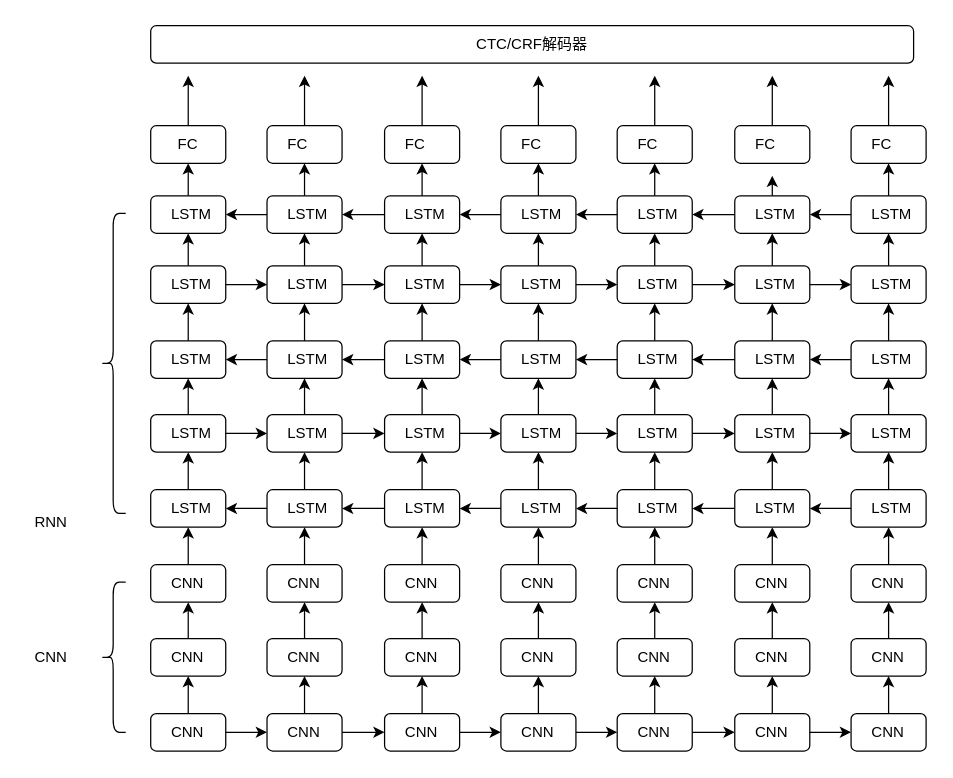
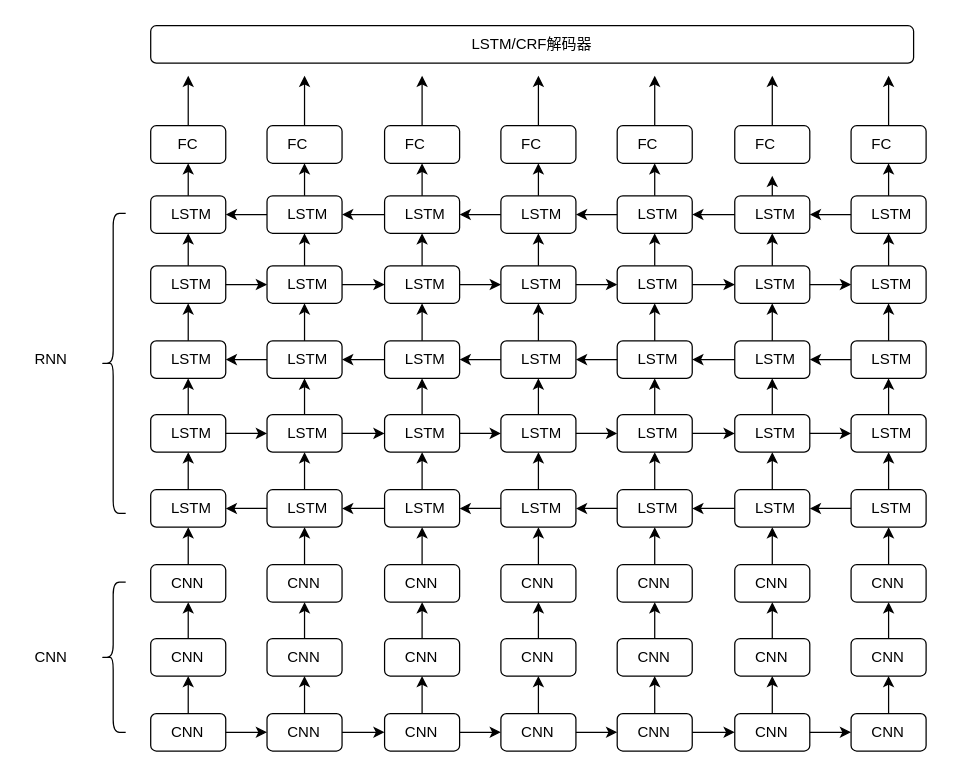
node "CTC/CRF解码器": label "CTC/CRF解码器" -> "LSTM/CRF解码器"
node "RNN": moved (51, 522) -> (51, 359)
